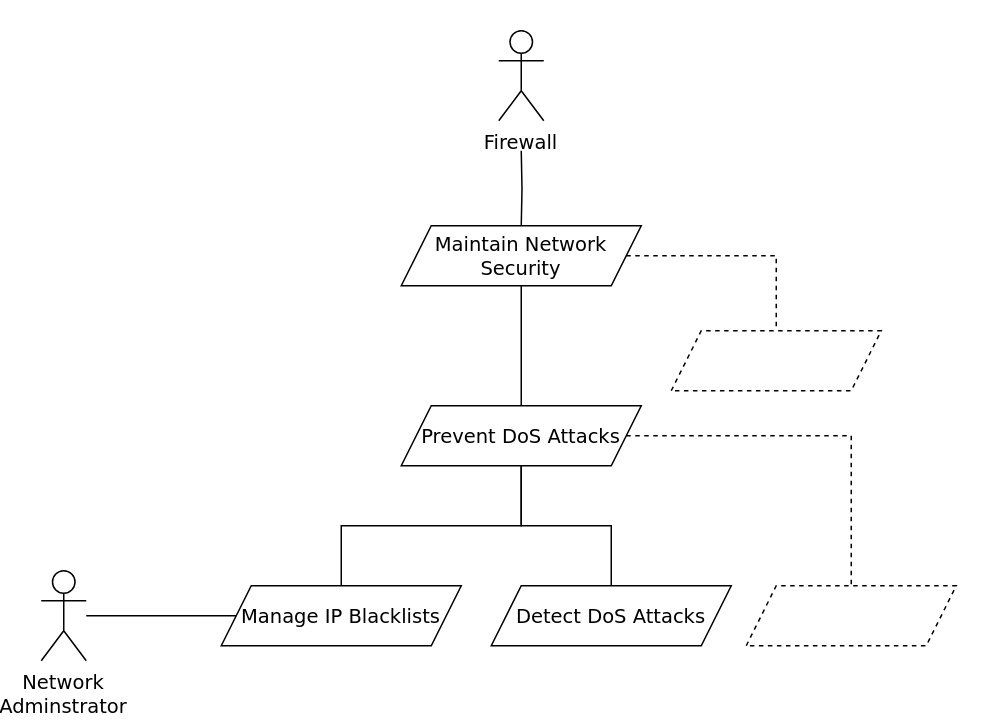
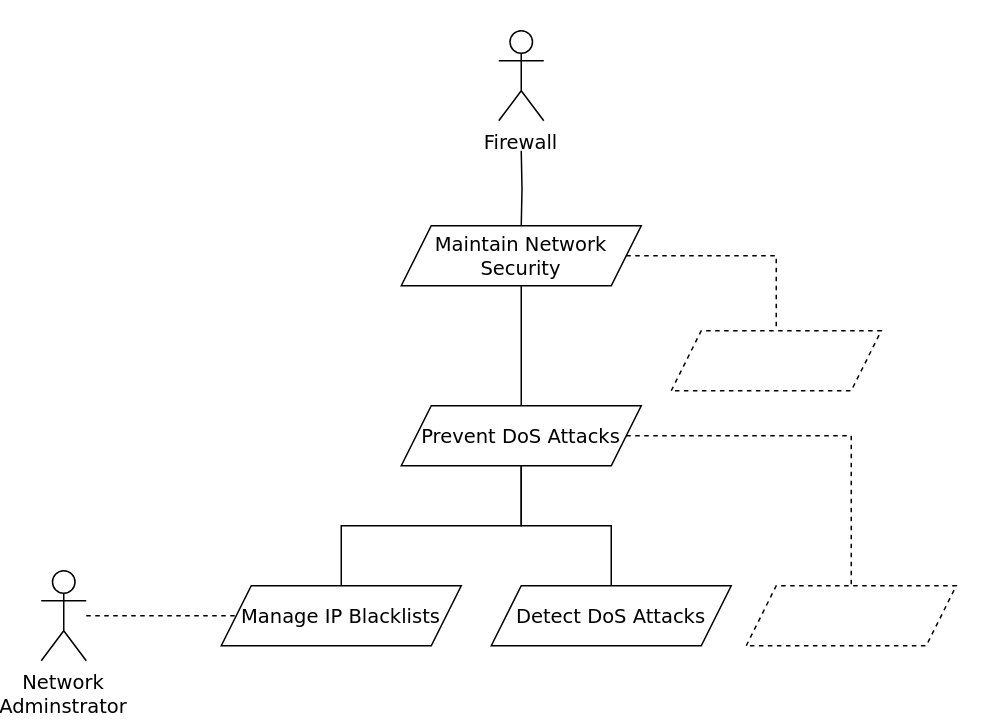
edge "Network Adminstrator" -- "Manage IP Blacklists": style solid -> dashed
